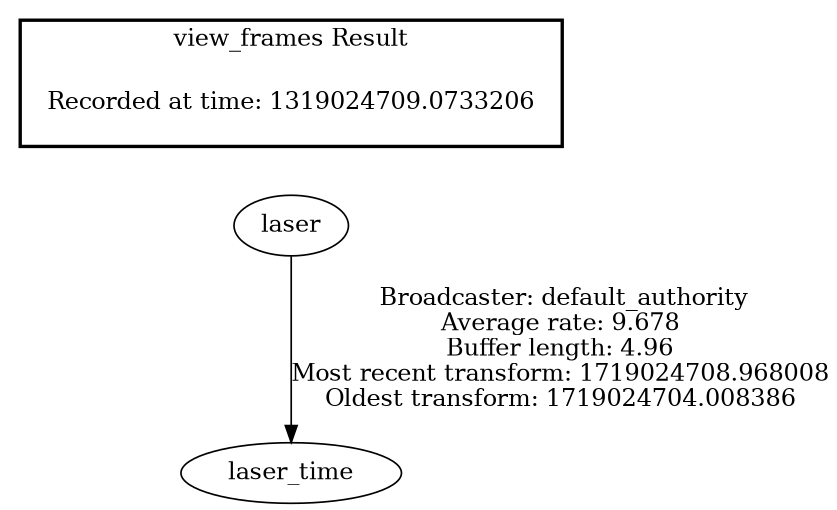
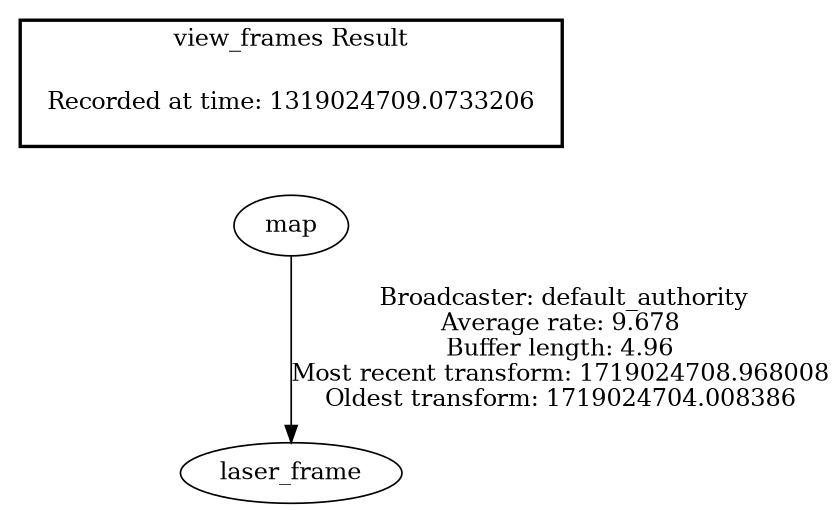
node "laser": label "laser" -> "map"
node "laser_time": label "laser_time" -> "laser_frame"
